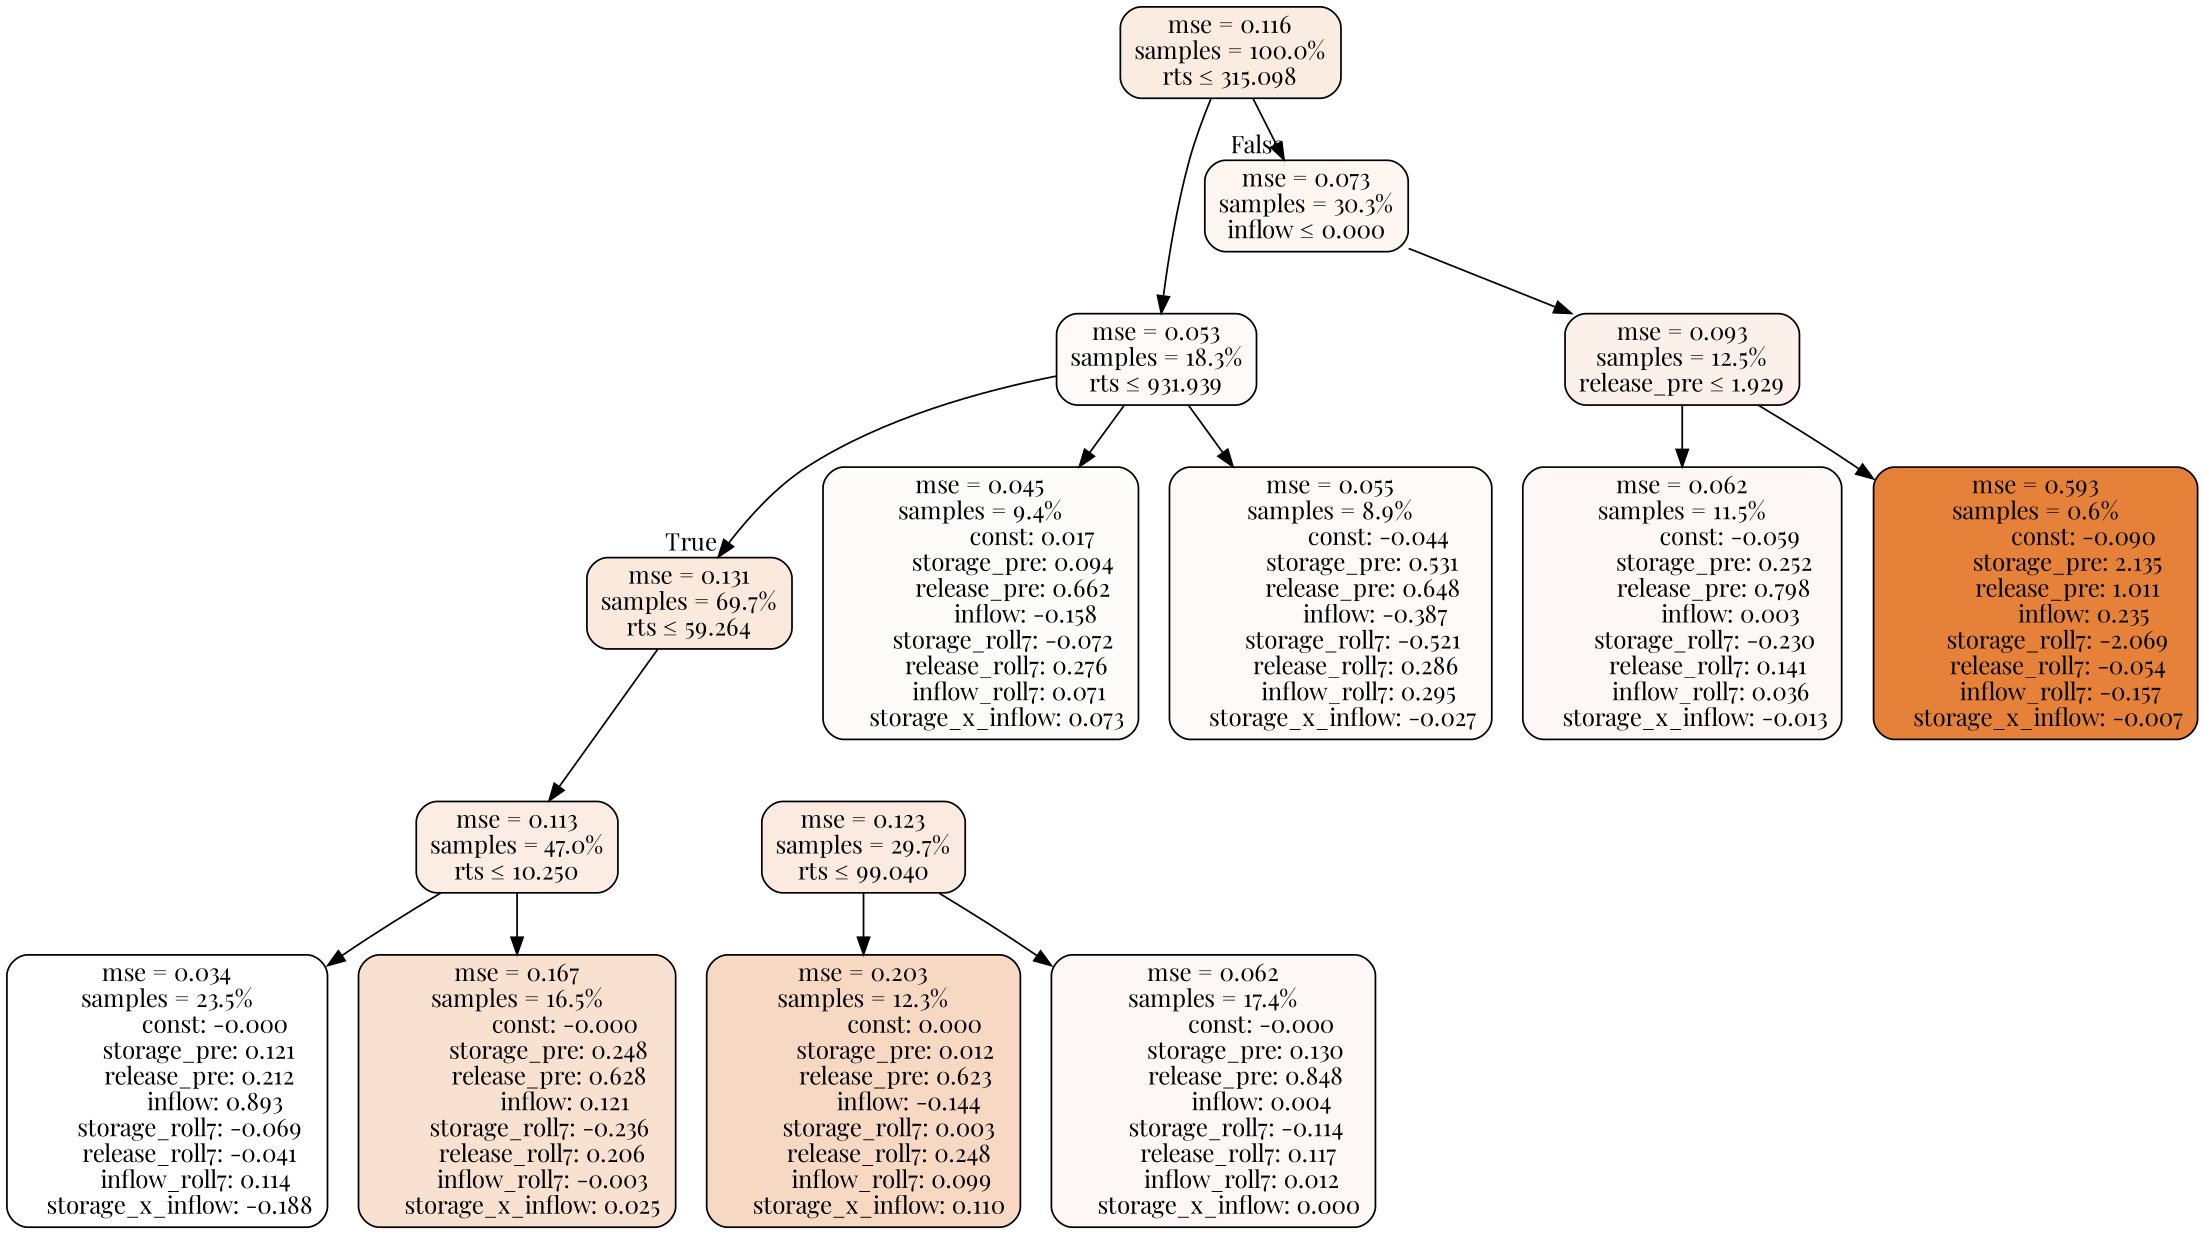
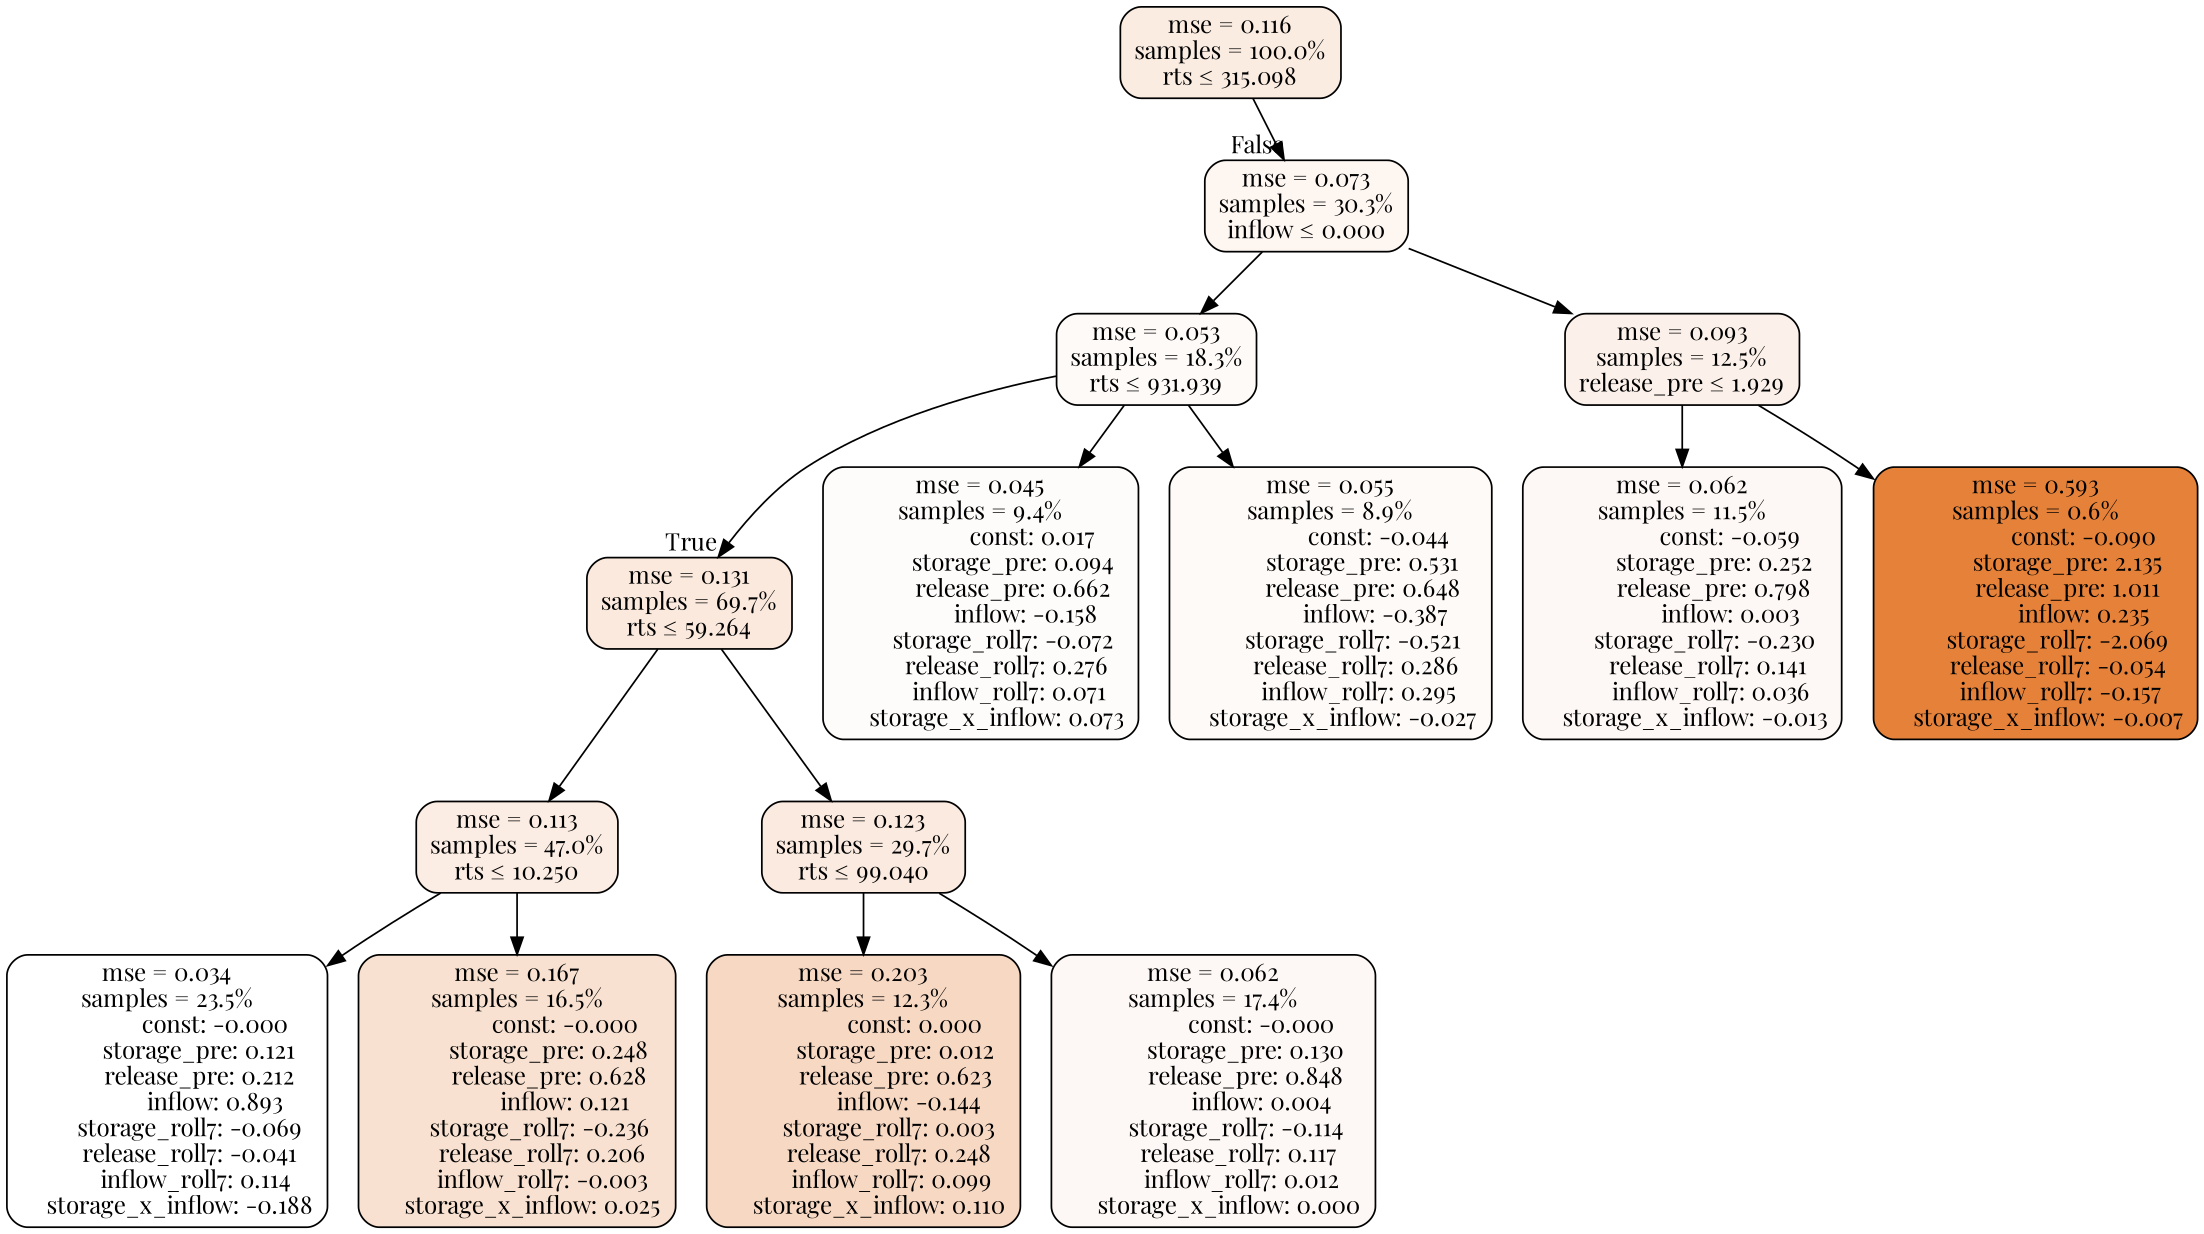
edge "mse = 0.116 samples = 100.0% rts ≤ 315.098" -> "mse = 0.053 samples = 18.3% rts ≤ 931.939": now "mse = 0.073 samples = 30.3% inflow ≤ 0.000" -> "mse = 0.053 samples = 18.3% rts ≤ 931.939"
edge "mse = 0.131 samples = 69.7% rts ≤ 59.264" -> "mse = 0.123 samples = 29.7% rts ≤ 99.040": added
